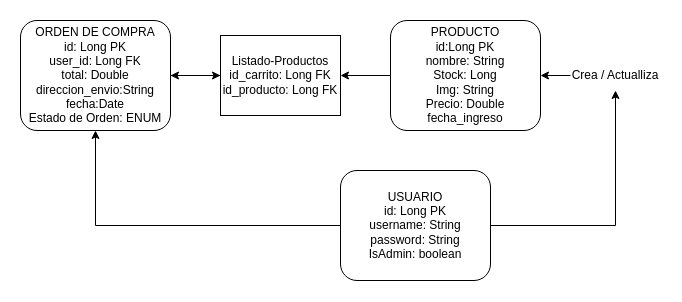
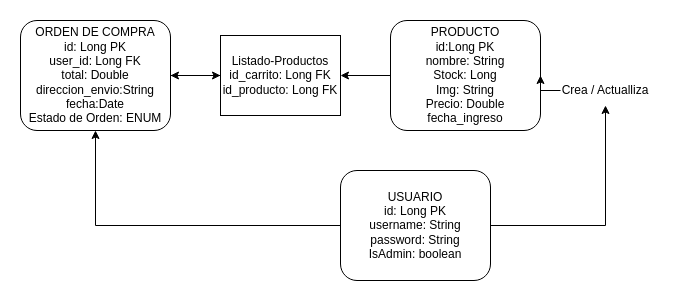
node "Crea / Actualliza": moved (616, 76) -> (606, 91)
